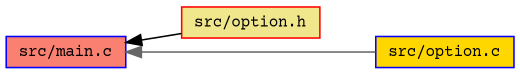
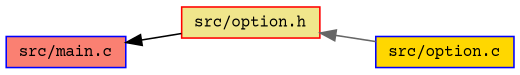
edge "src/option.c" -> "src/main.c": now "src/option.c" -> "src/option.h"
